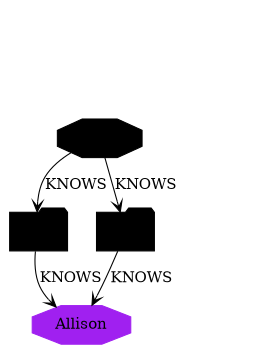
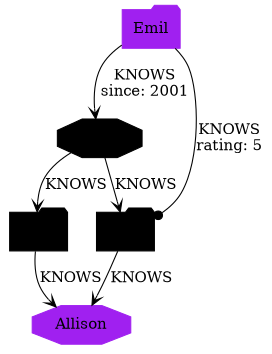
node "Emil": added
